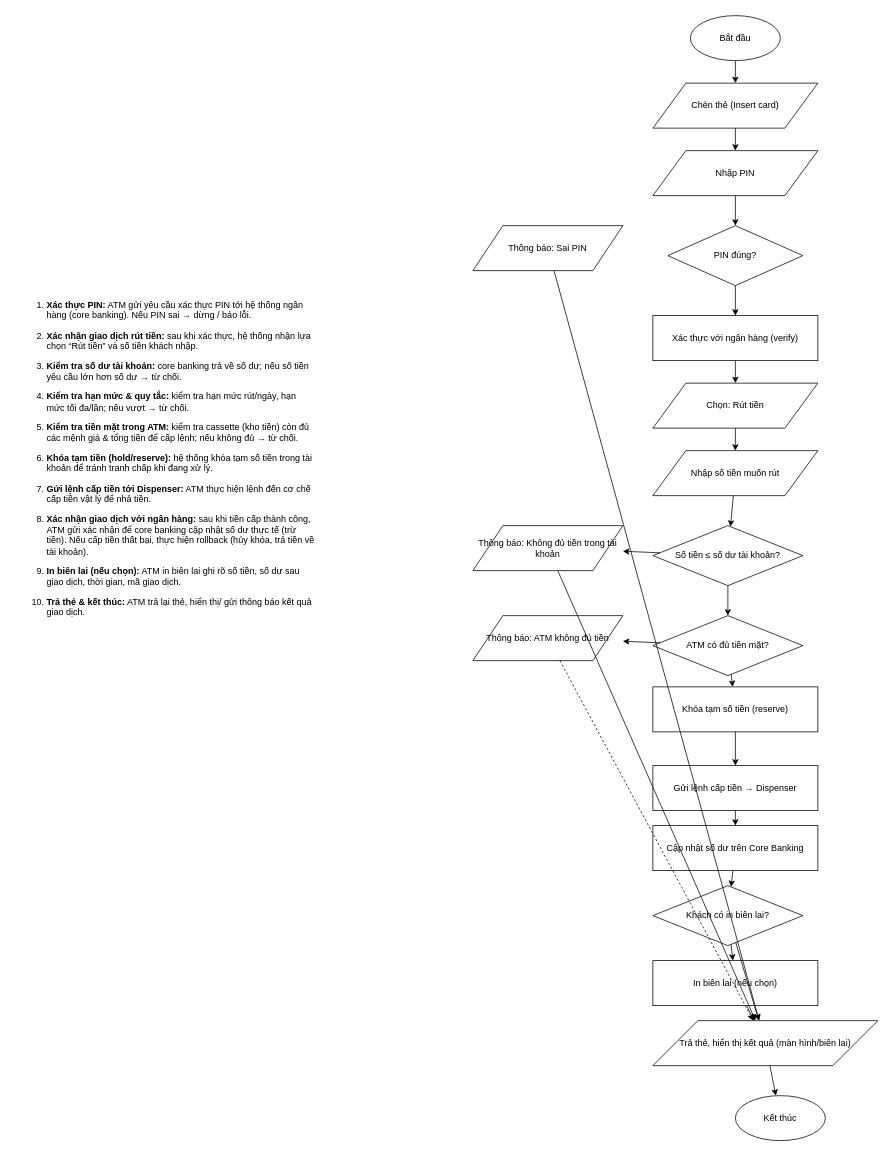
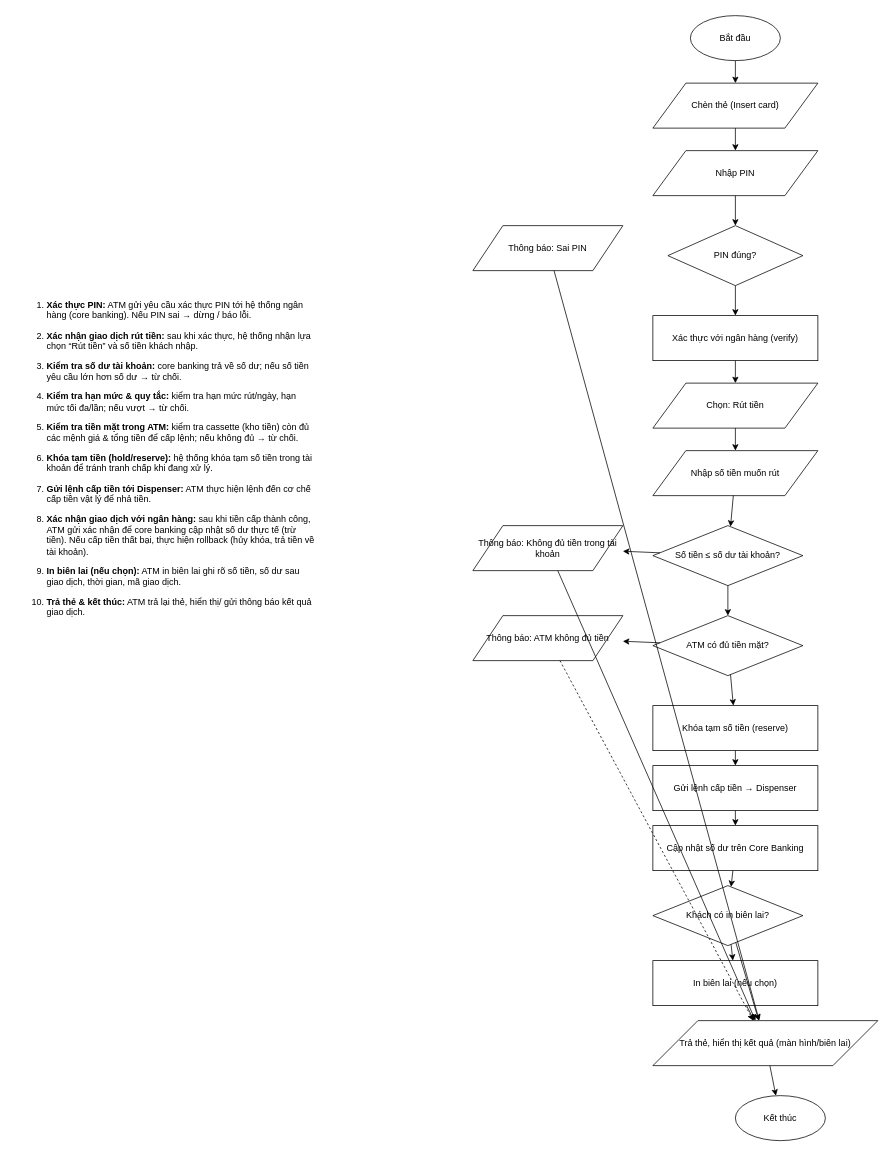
node "Khóa tạm số tiền (reserve)": moved (735, 709) -> (735, 728)
